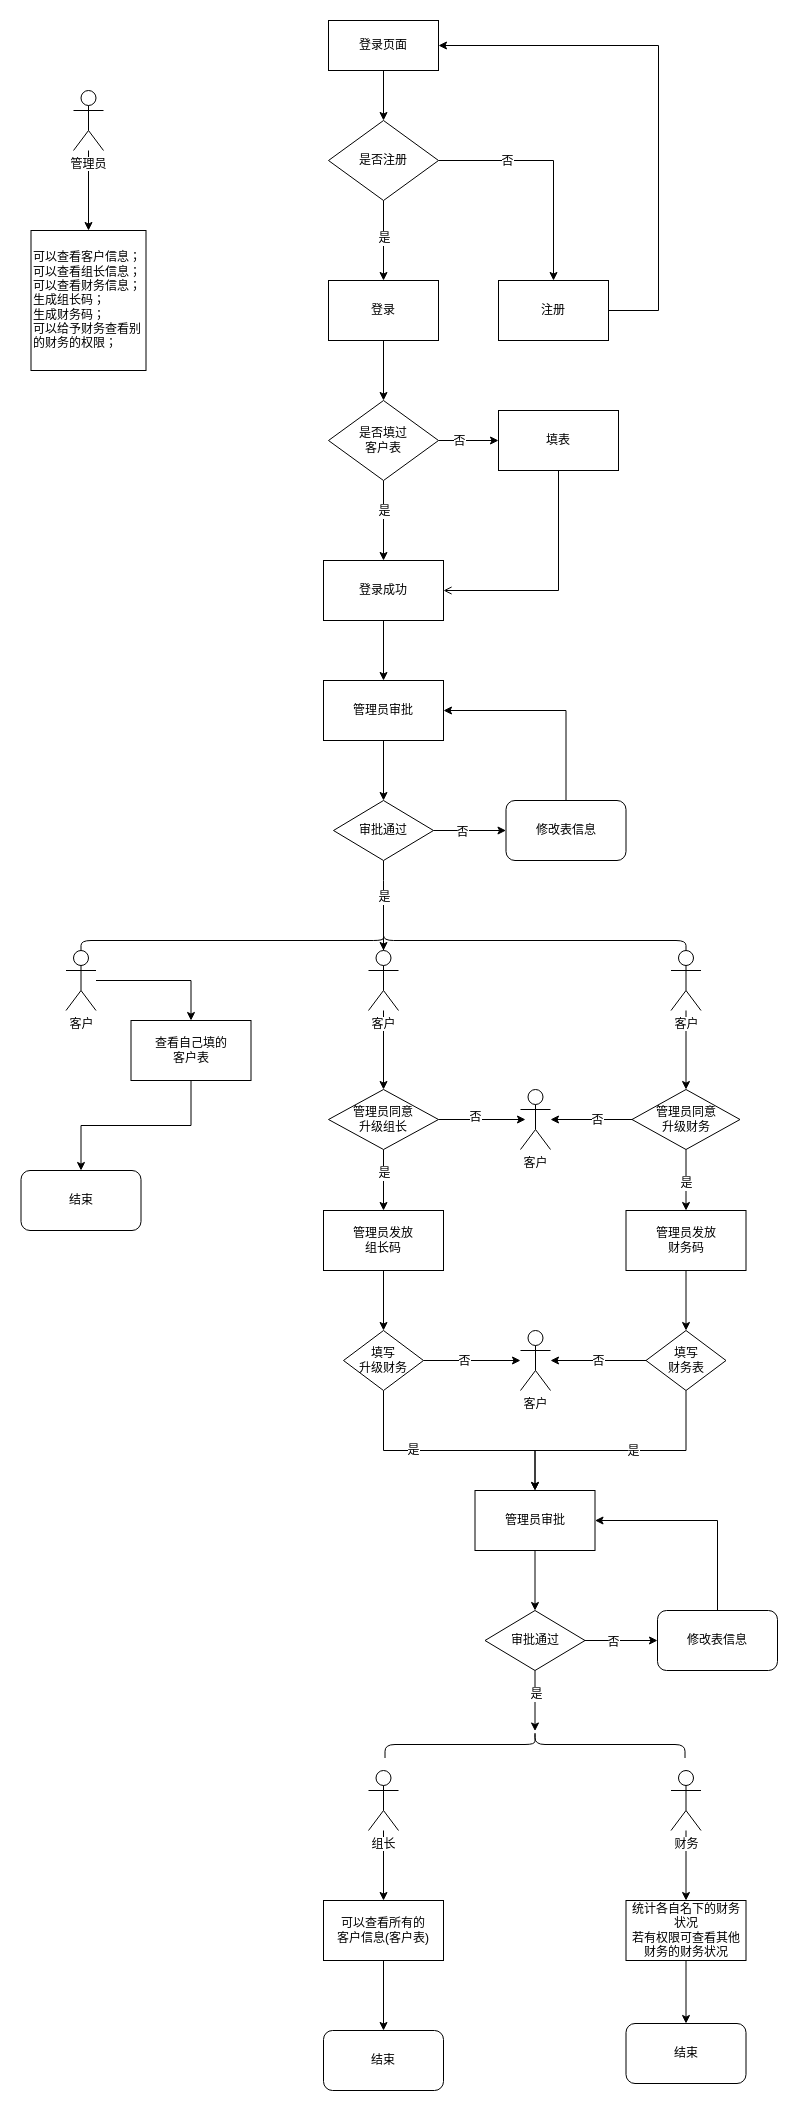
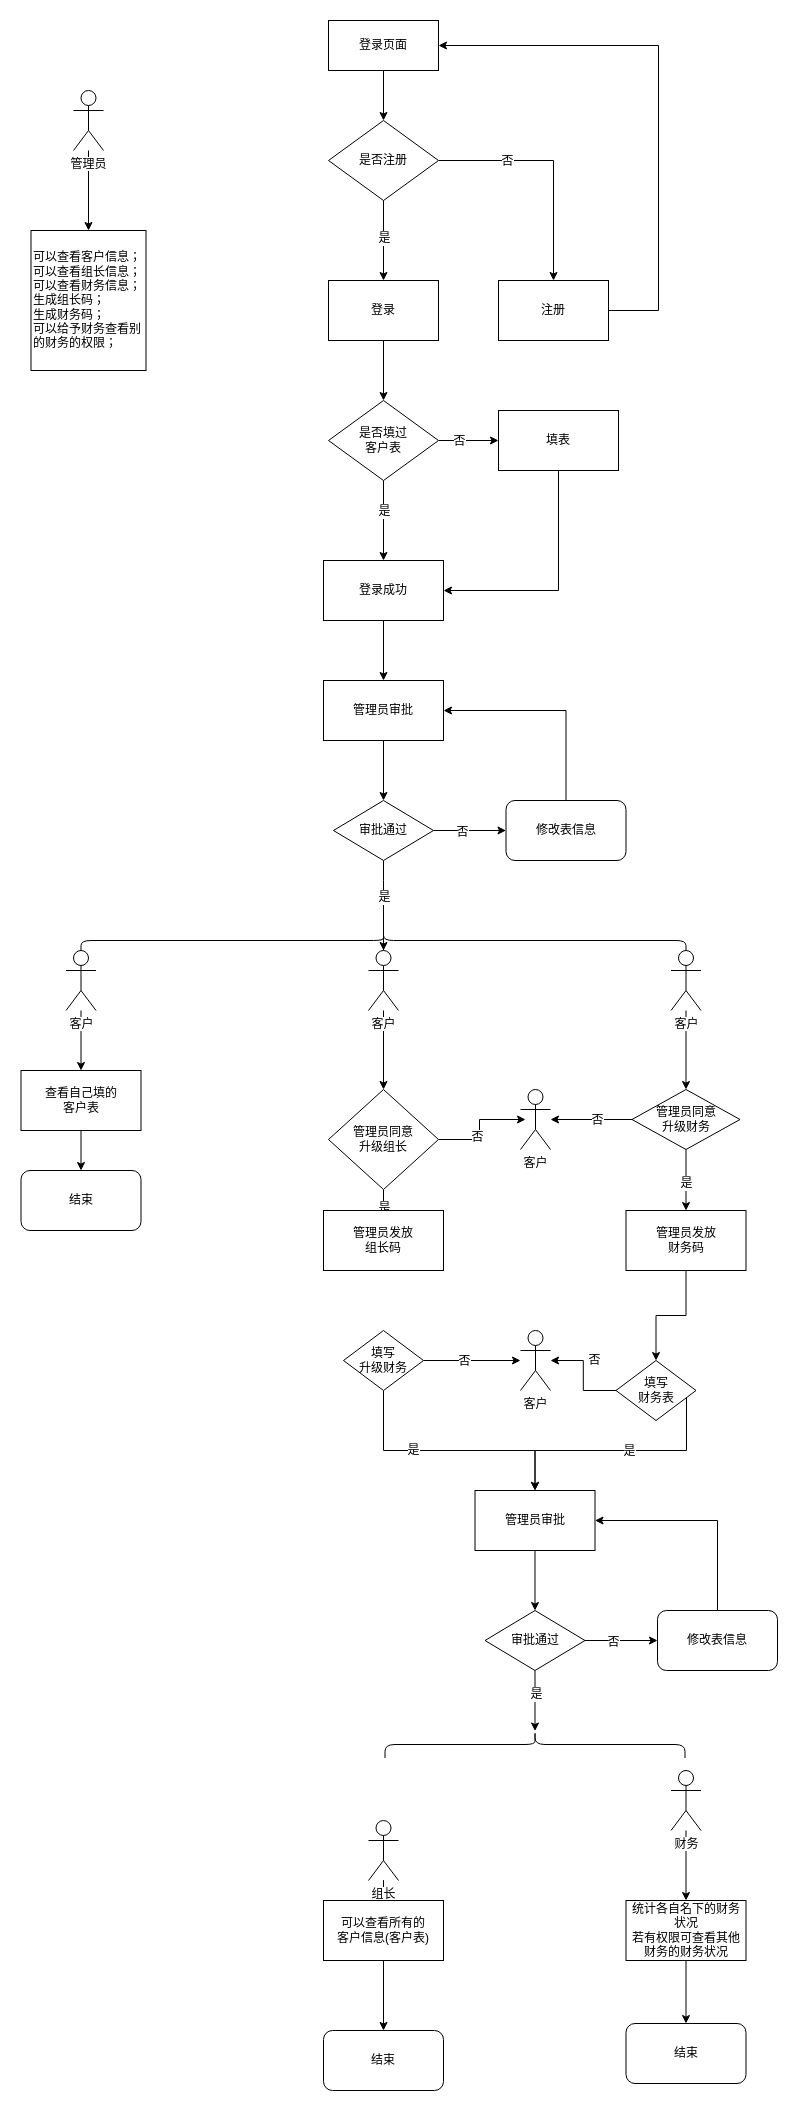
edge "填表" -> "登录成功": arrowhead open -> classic
node "查看自己填的 客户表": moved (191, 1051) -> (81, 1101)
node "管理员同意 升级组长": size 110x60 -> 110x100
edge "管理员发放 组长码" -> "填写 升级财务": removed
node "填写 财务表": moved (686, 1361) -> (656, 1391)
node "组长": moved (384, 1801) -> (384, 1851)
